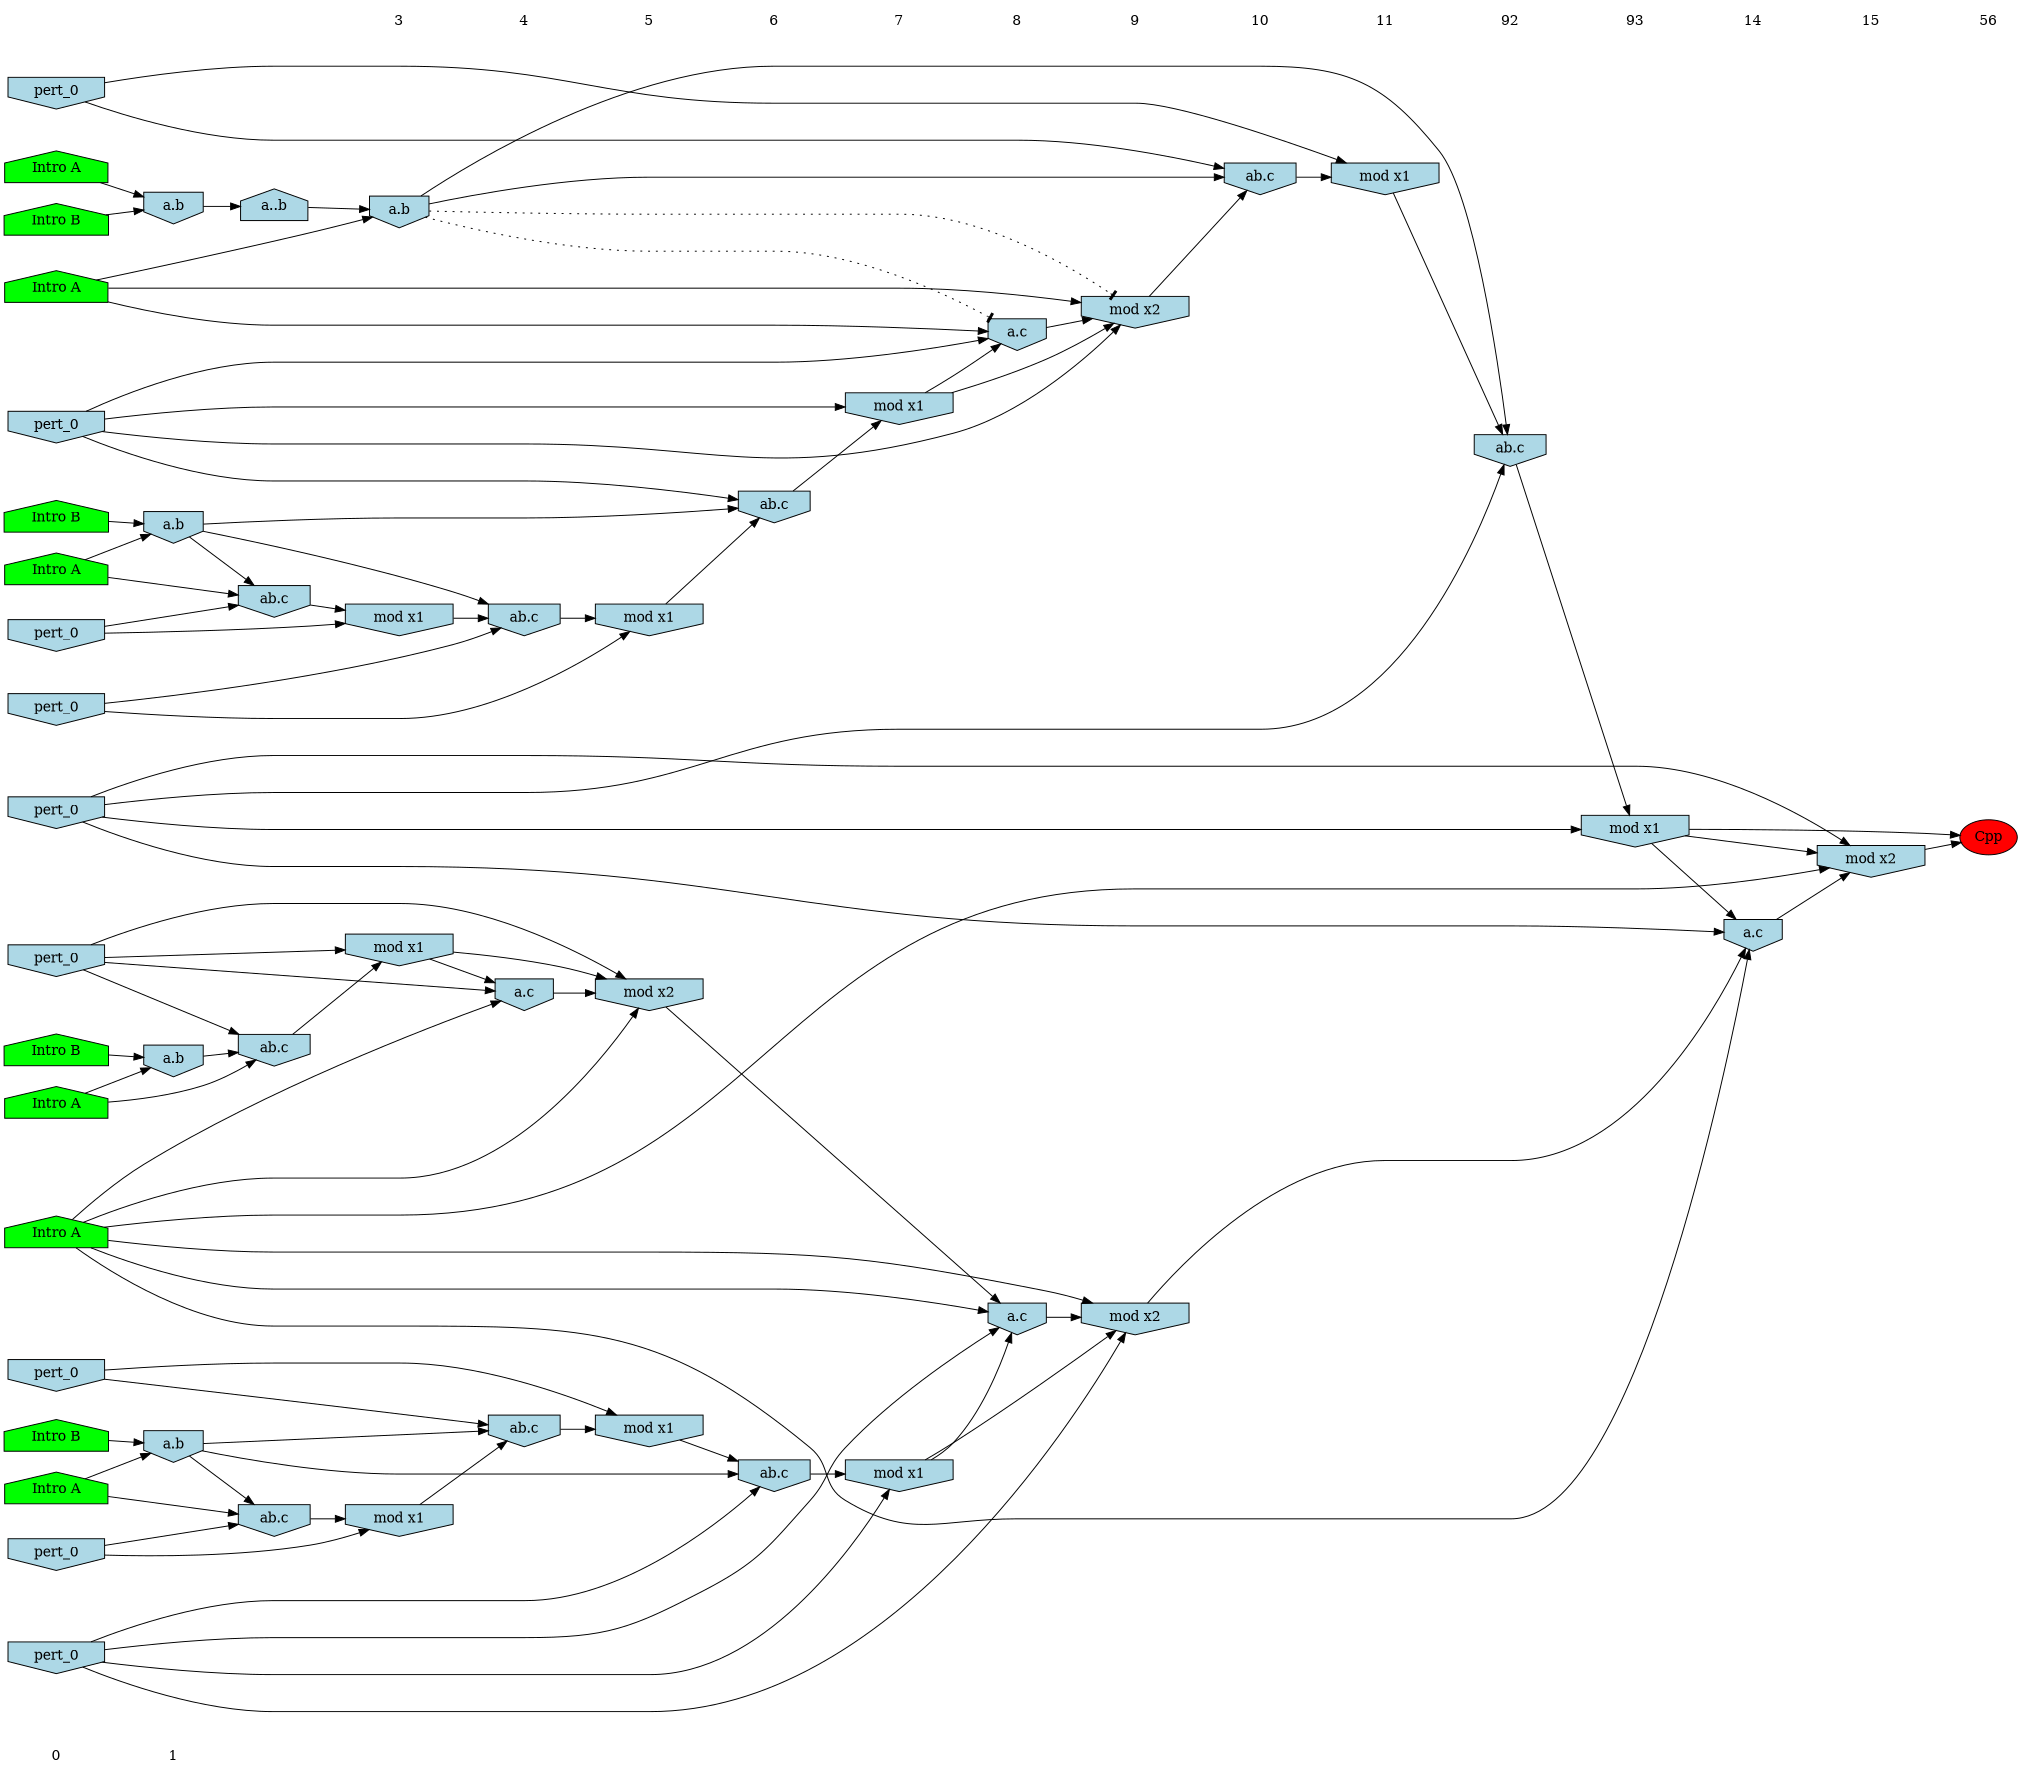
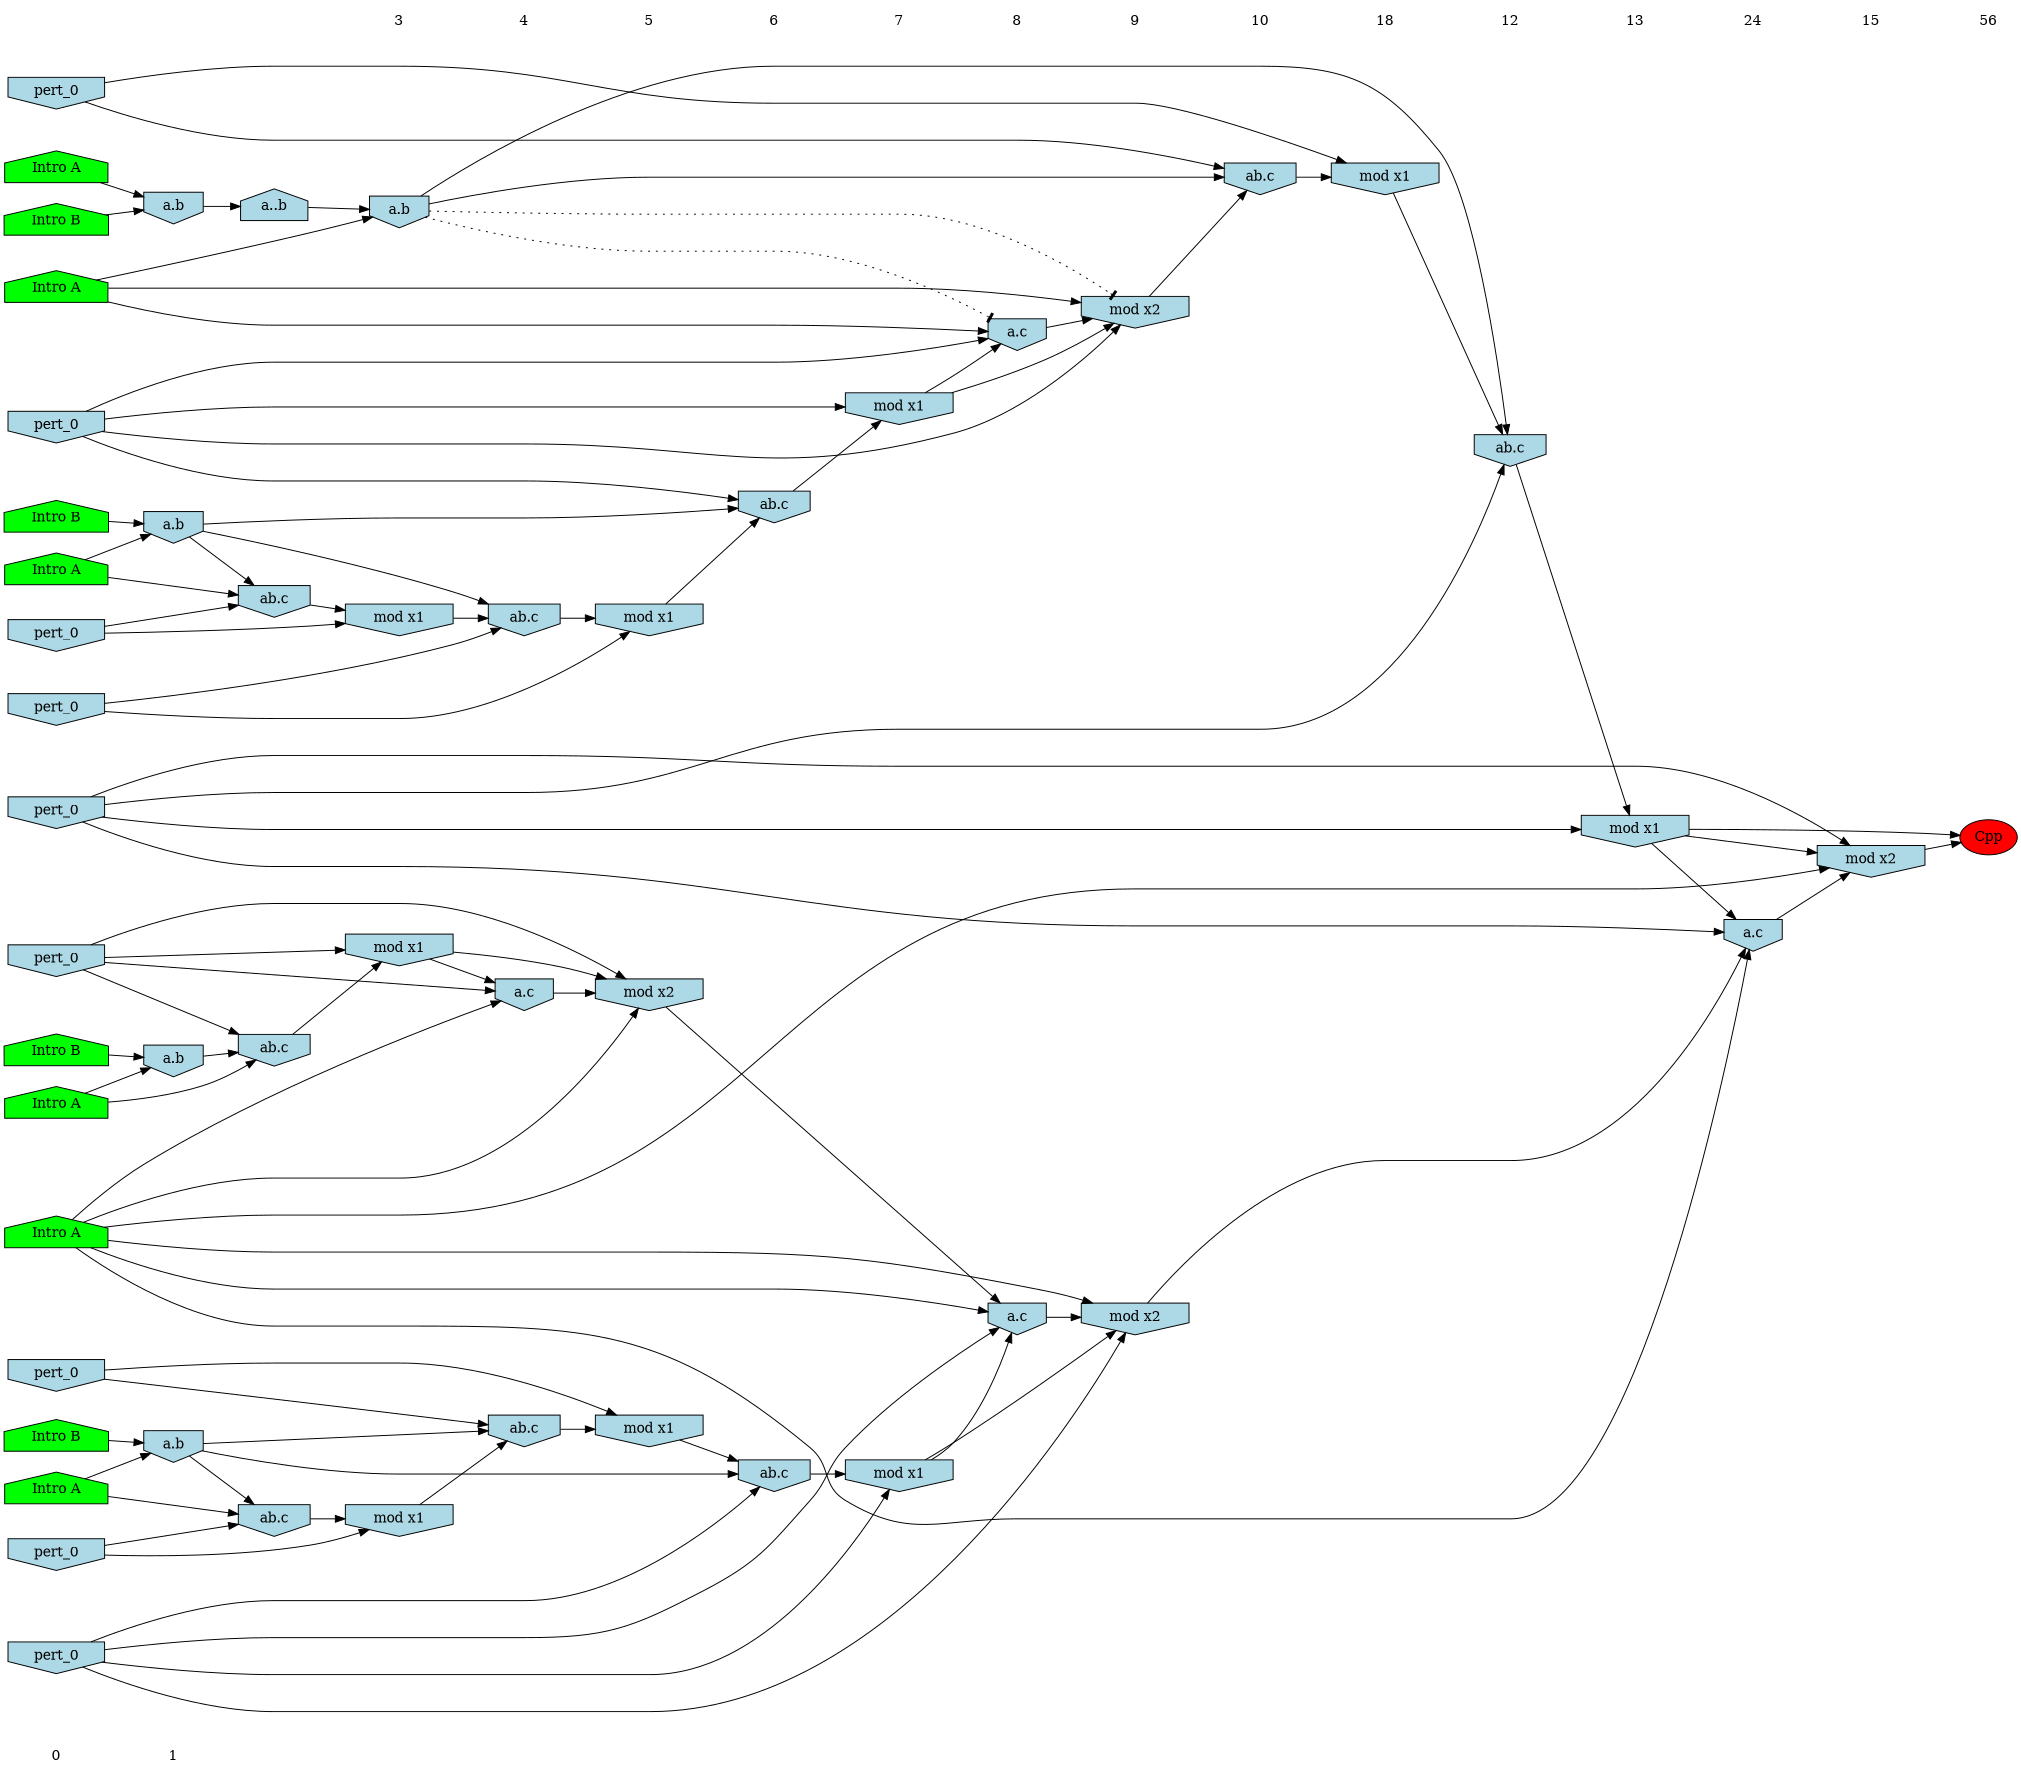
node "11": label "11" -> "18"
node "92": label "92" -> "12"
node "93": label "93" -> "13"
node "14": label "14" -> "24"
